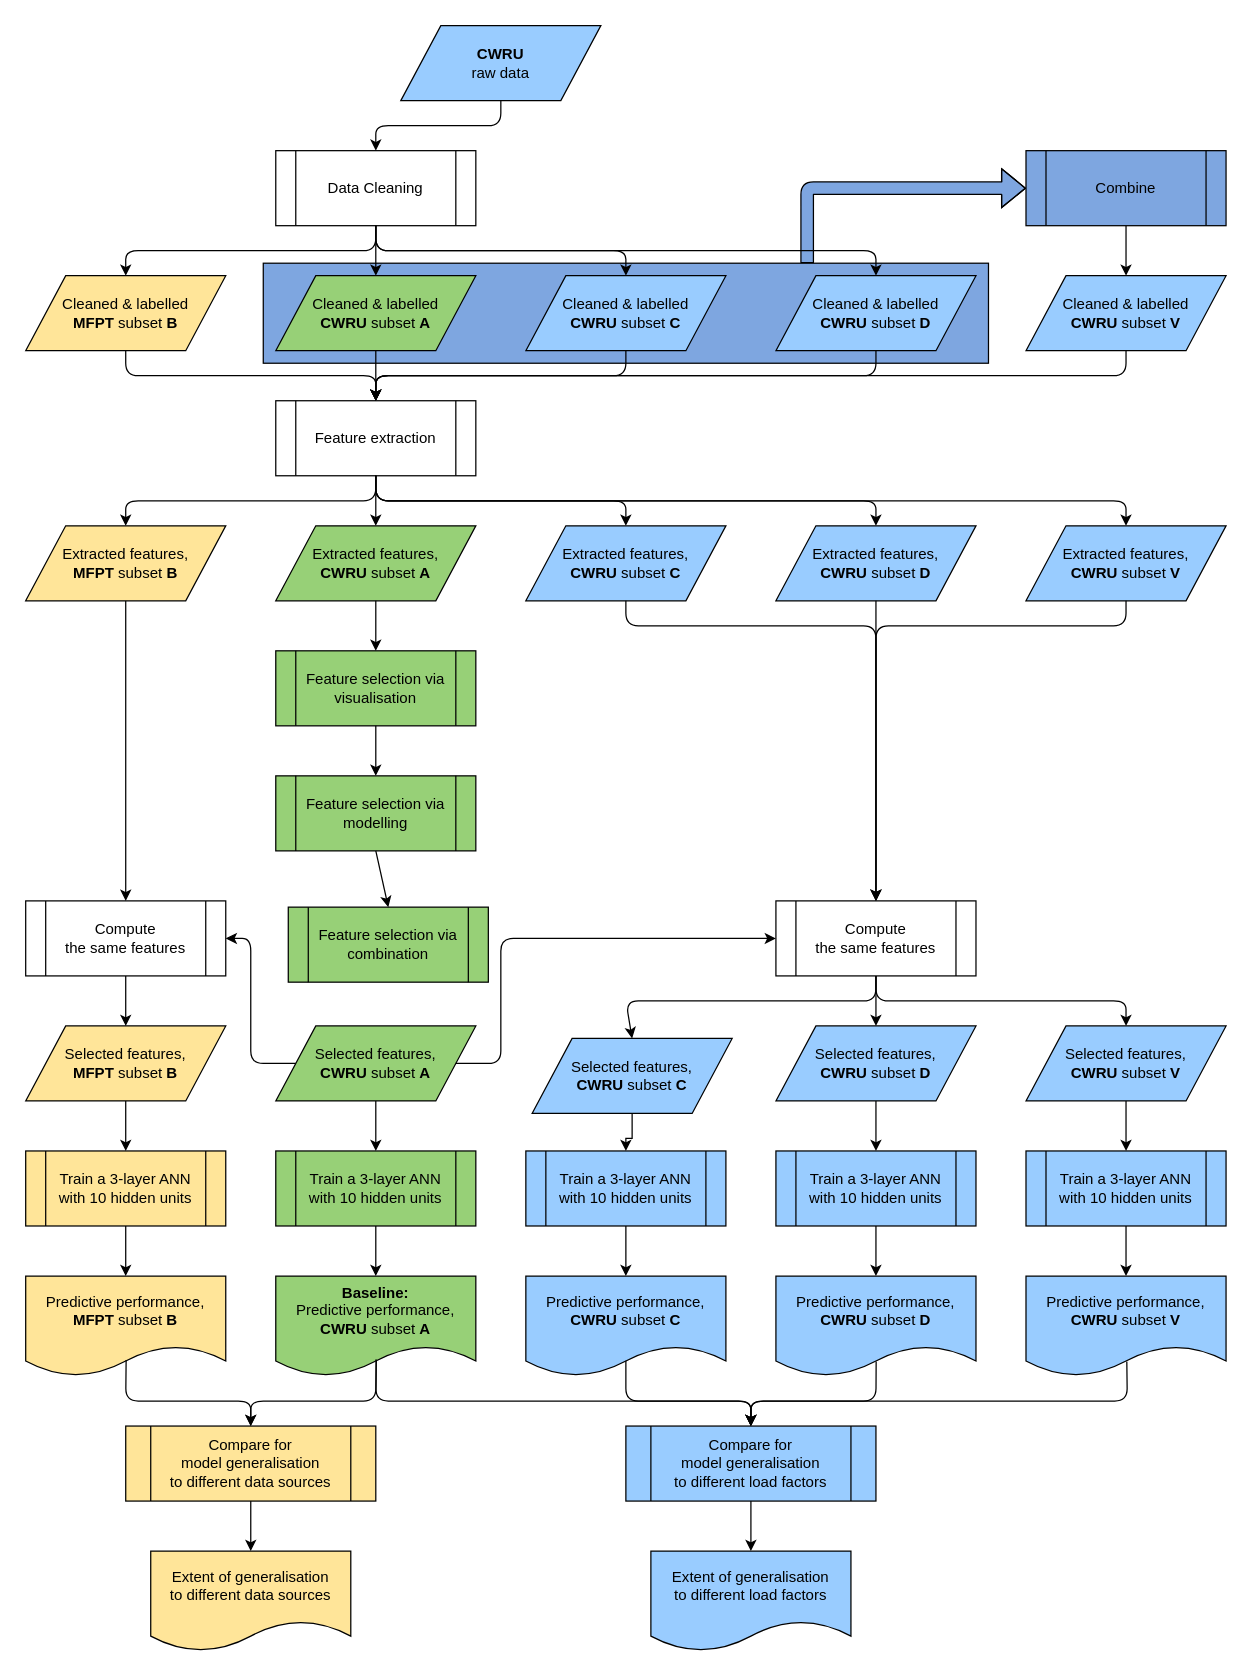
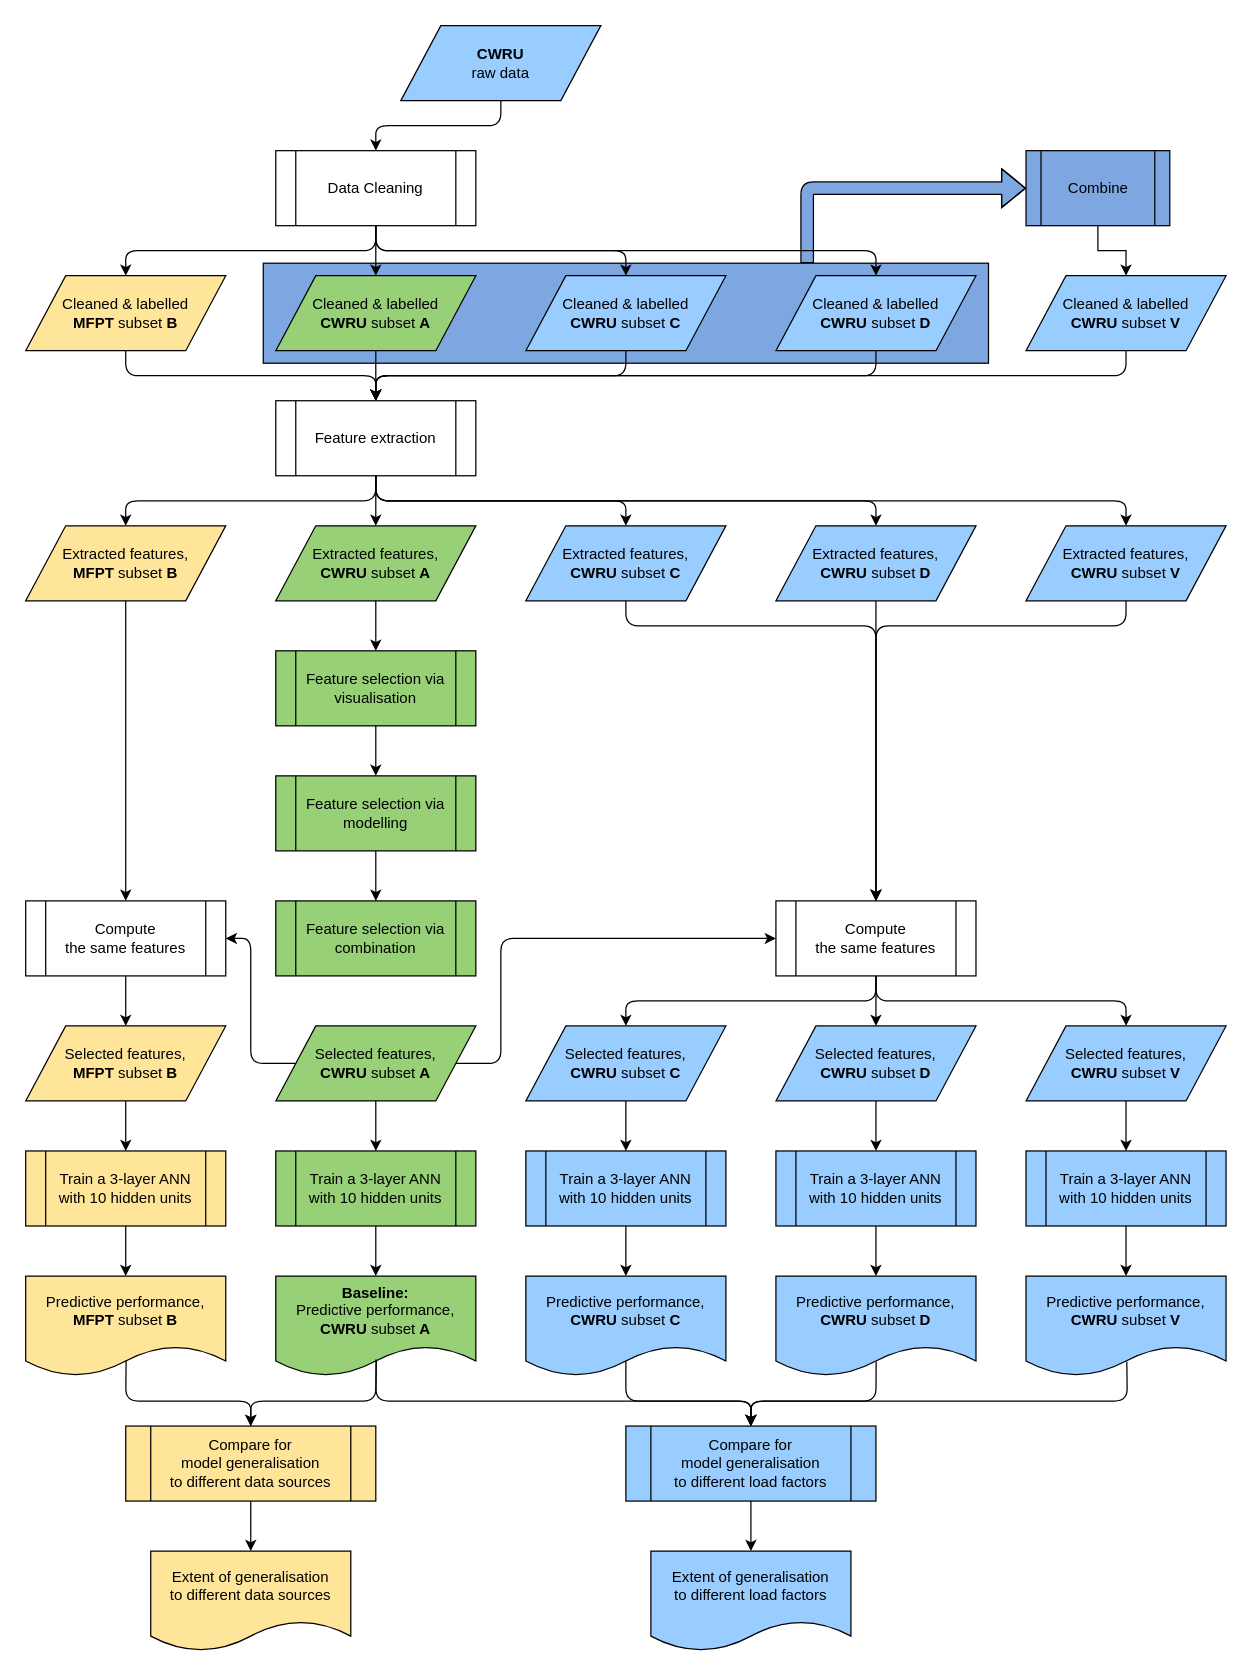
node "Combine": size 200x75 -> 144x75
node "Feature selection via combination": moved (388, 944) -> (376, 938)
node "Selected features, CWRU subset C": moved (632, 1076) -> (626, 1063)
